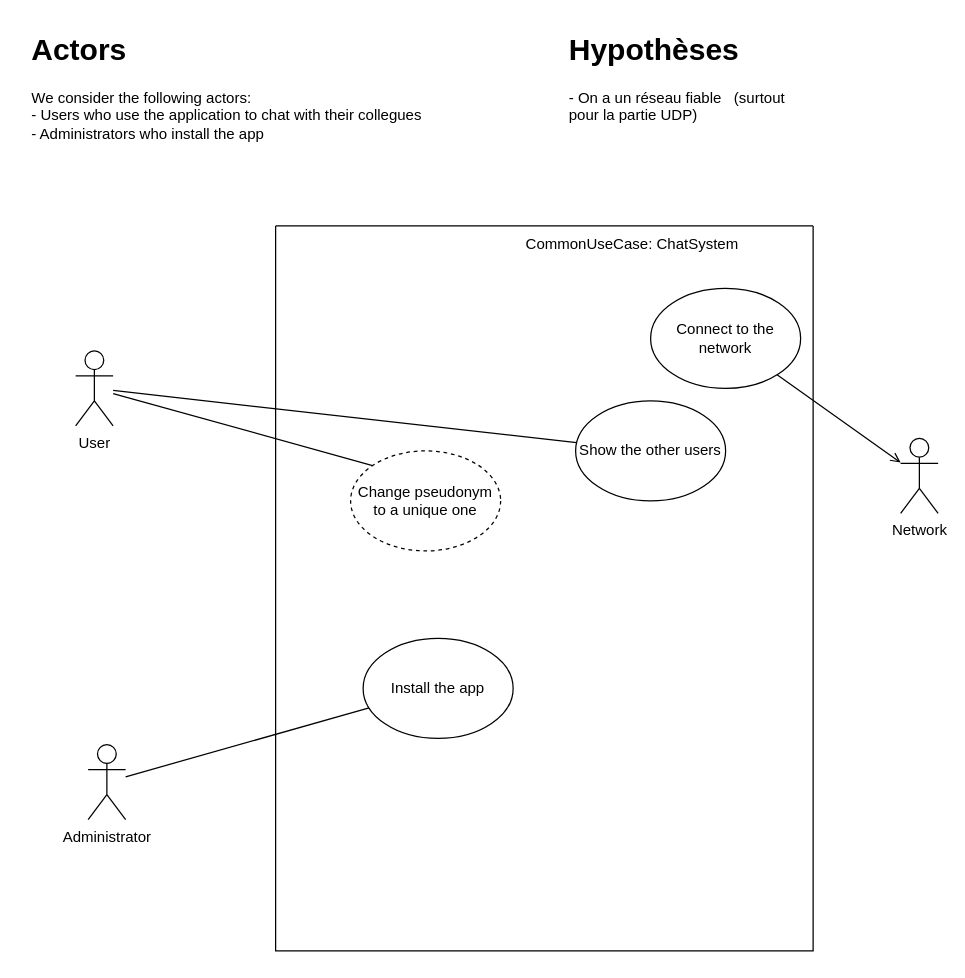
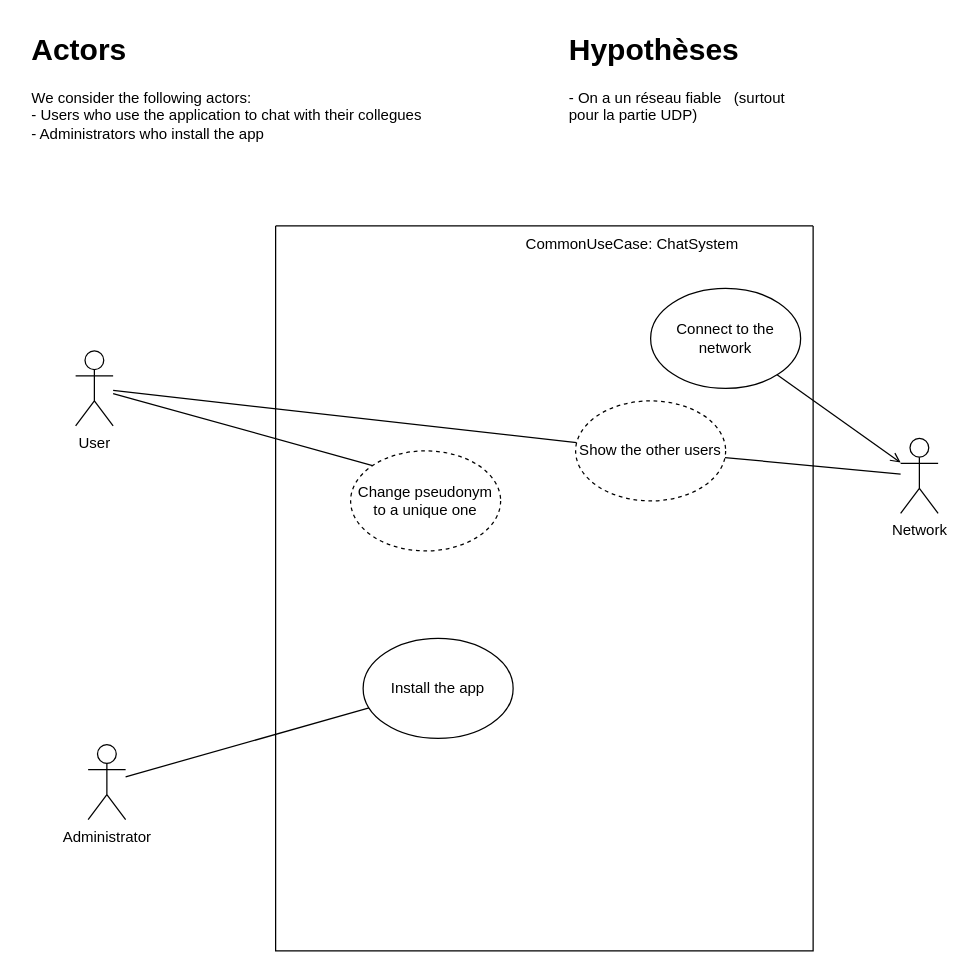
node "Show the other users": style solid -> dashed
edge "Show the other users" -- "Network": added
